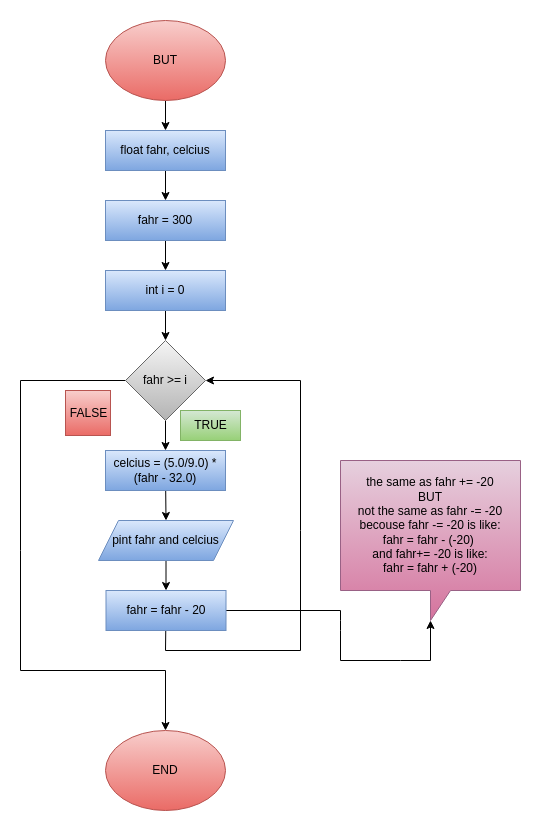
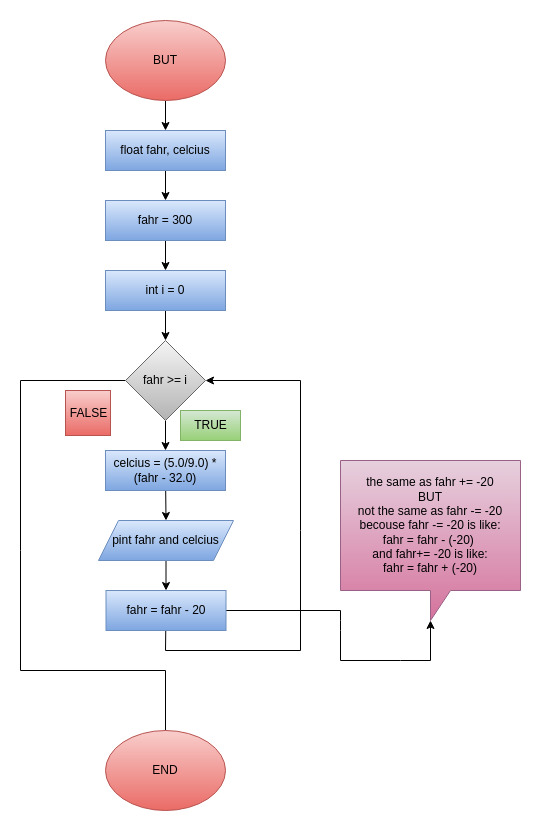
edge "fahr >= i" -> "END": arrowhead classic -> none
